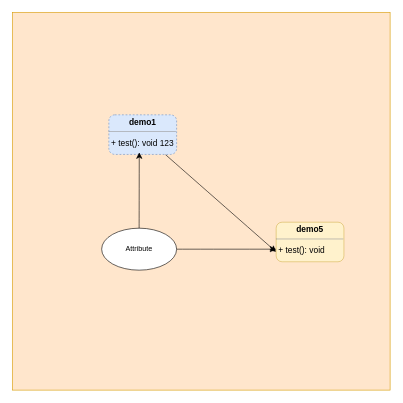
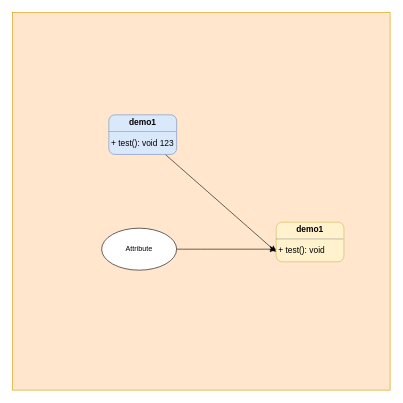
node "demo1 + test(): void 123": style dashed -> solid
edge "Attribute" -> "demo1 + test(): void 123": removed
node "demo5 + test(): void": label "demo5 + test(): void" -> "demo1 + test(): void"
